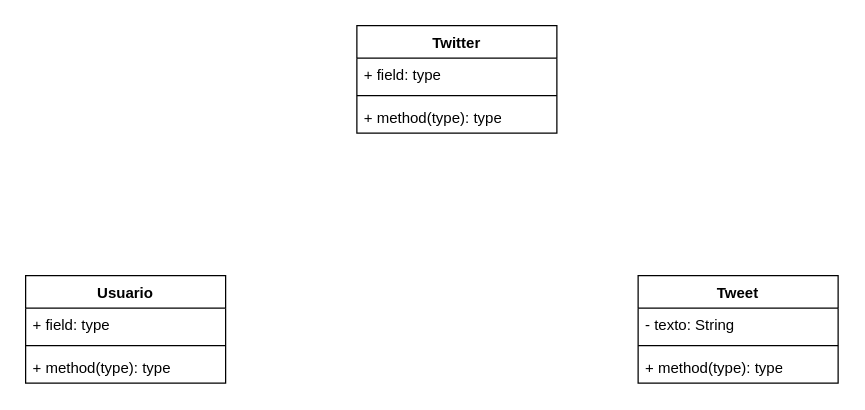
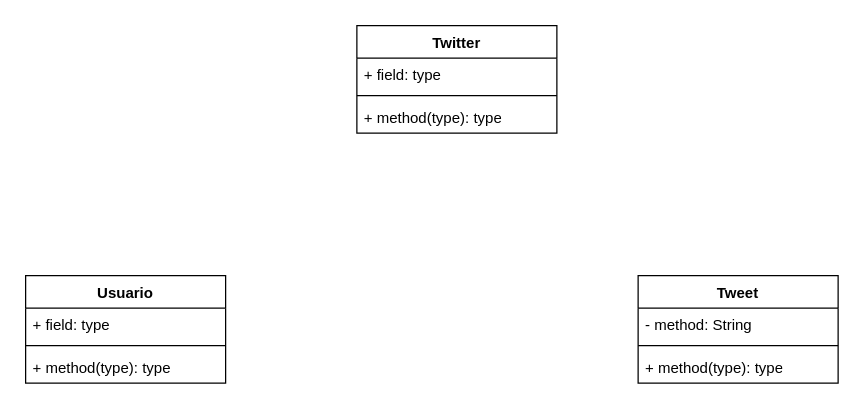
node "- texto: String": label "- texto: String" -> "- method: String"
